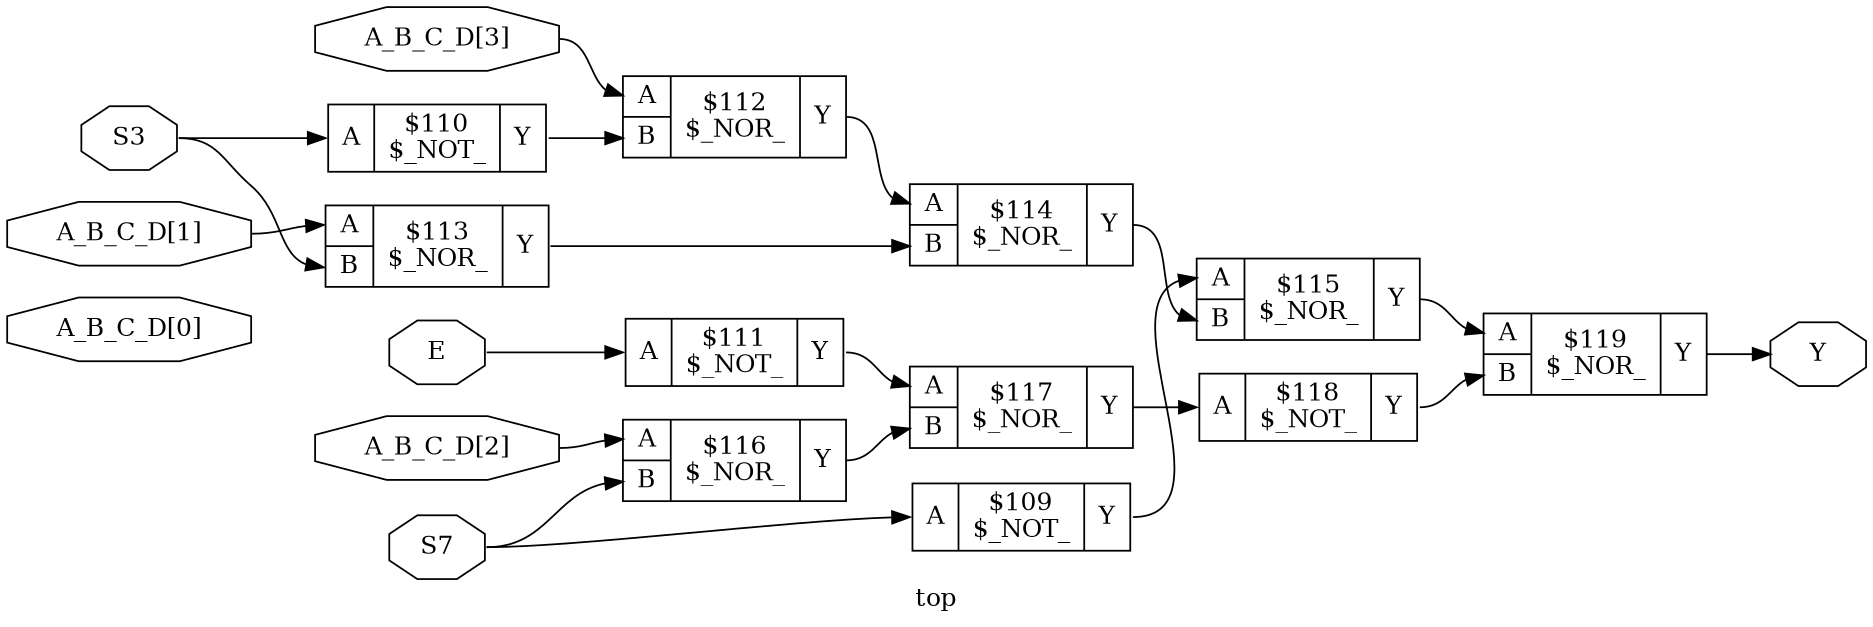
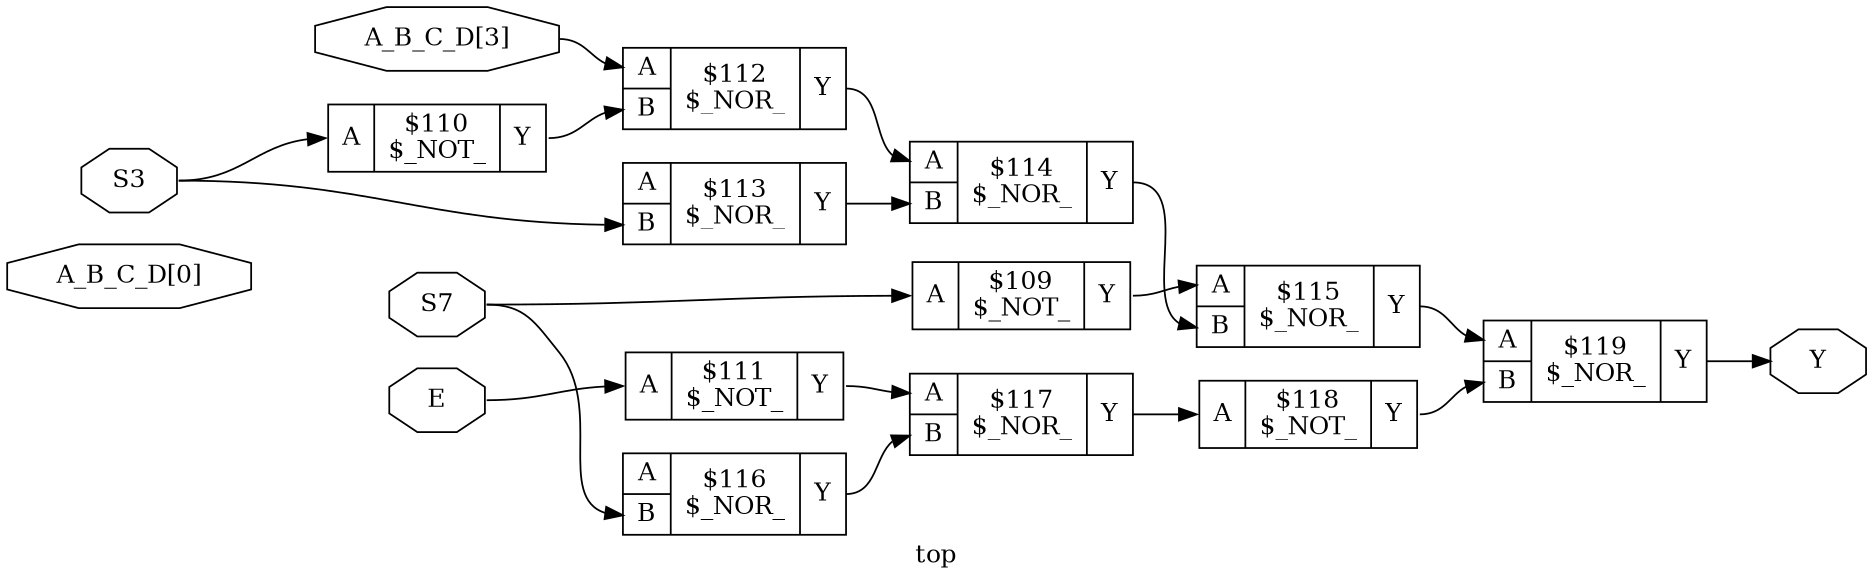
node "A_B_C_D[1]": removed
node "A_B_C_D[2]": removed
